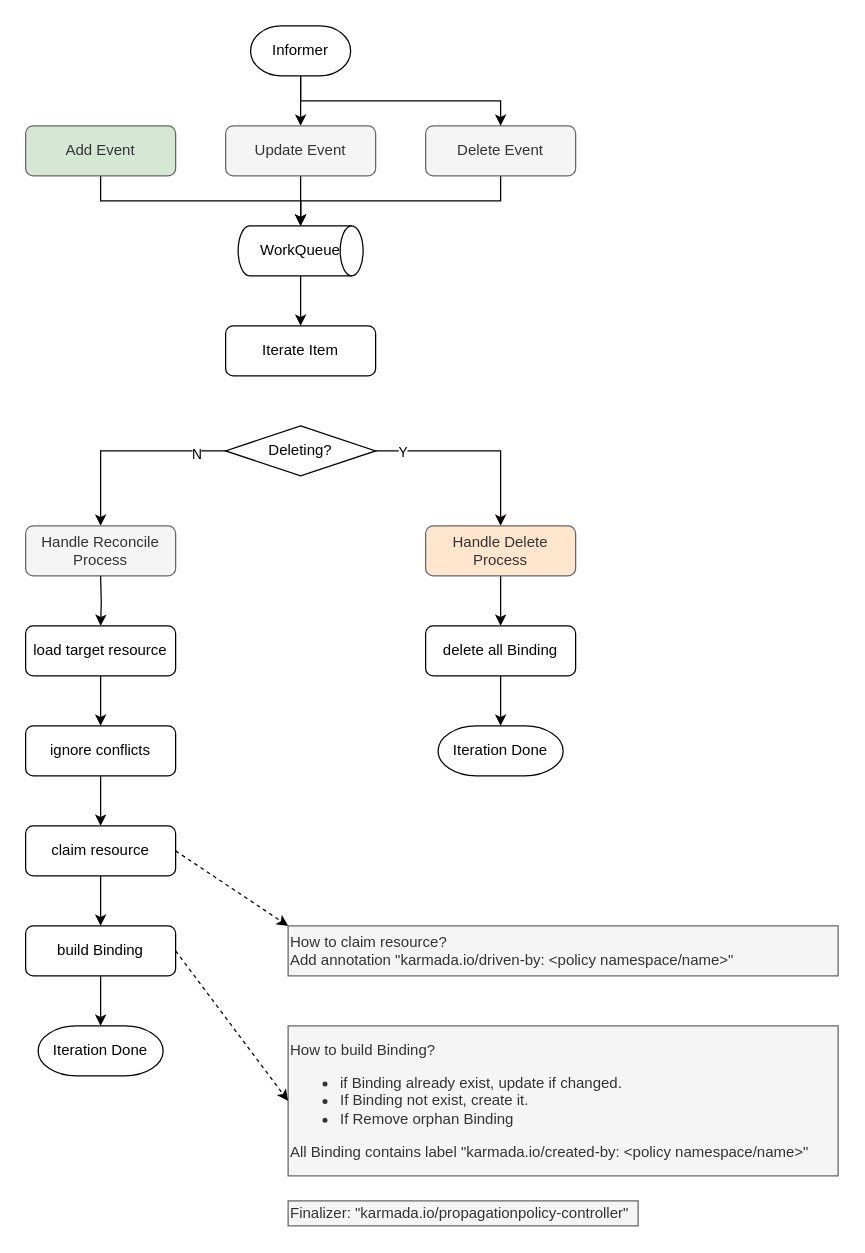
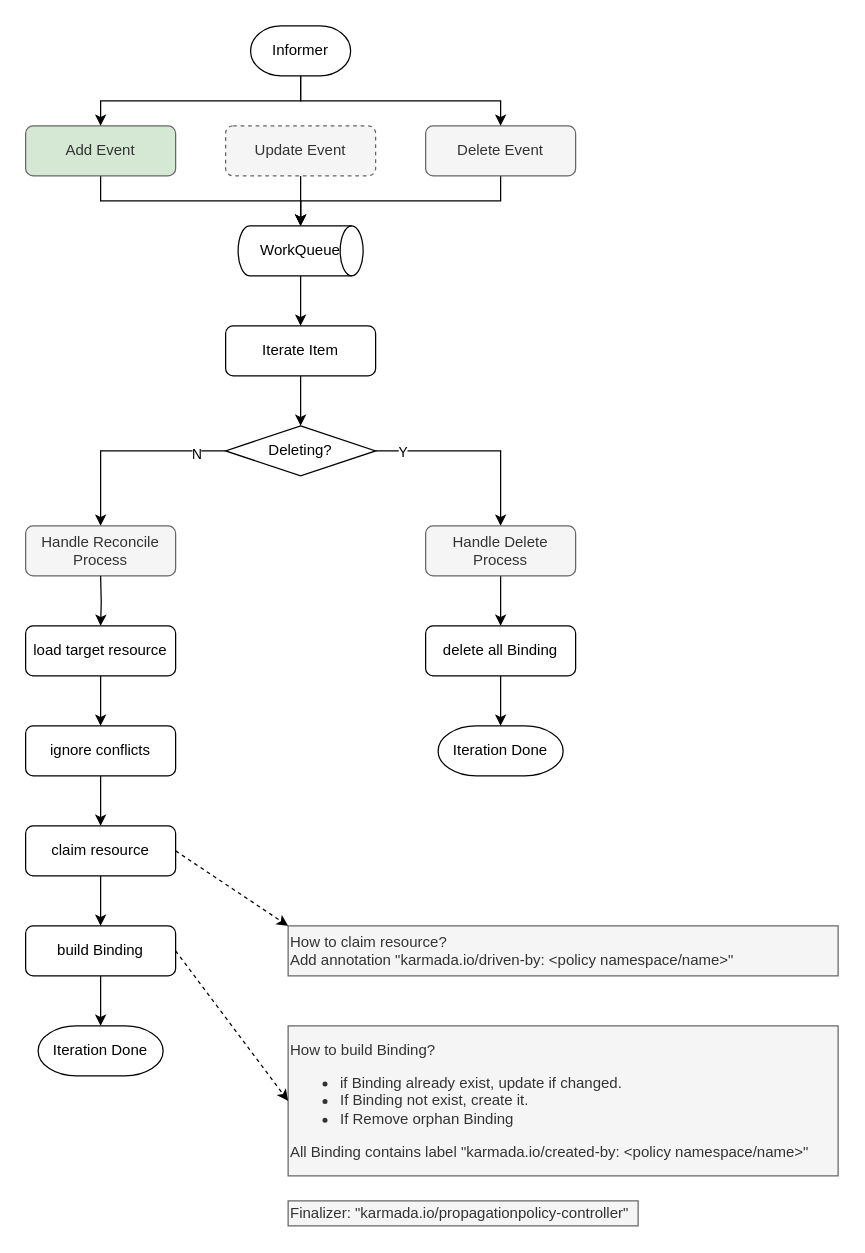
edge "Informer" -> "Update Event": now "Informer" -> "Add Event"
node "Update Event": style solid -> dashed
edge "Iterate Item" -> "Deleting?": added
node "Handle Delete Process": fillcolor #ffe6cc -> #f5f5f5
